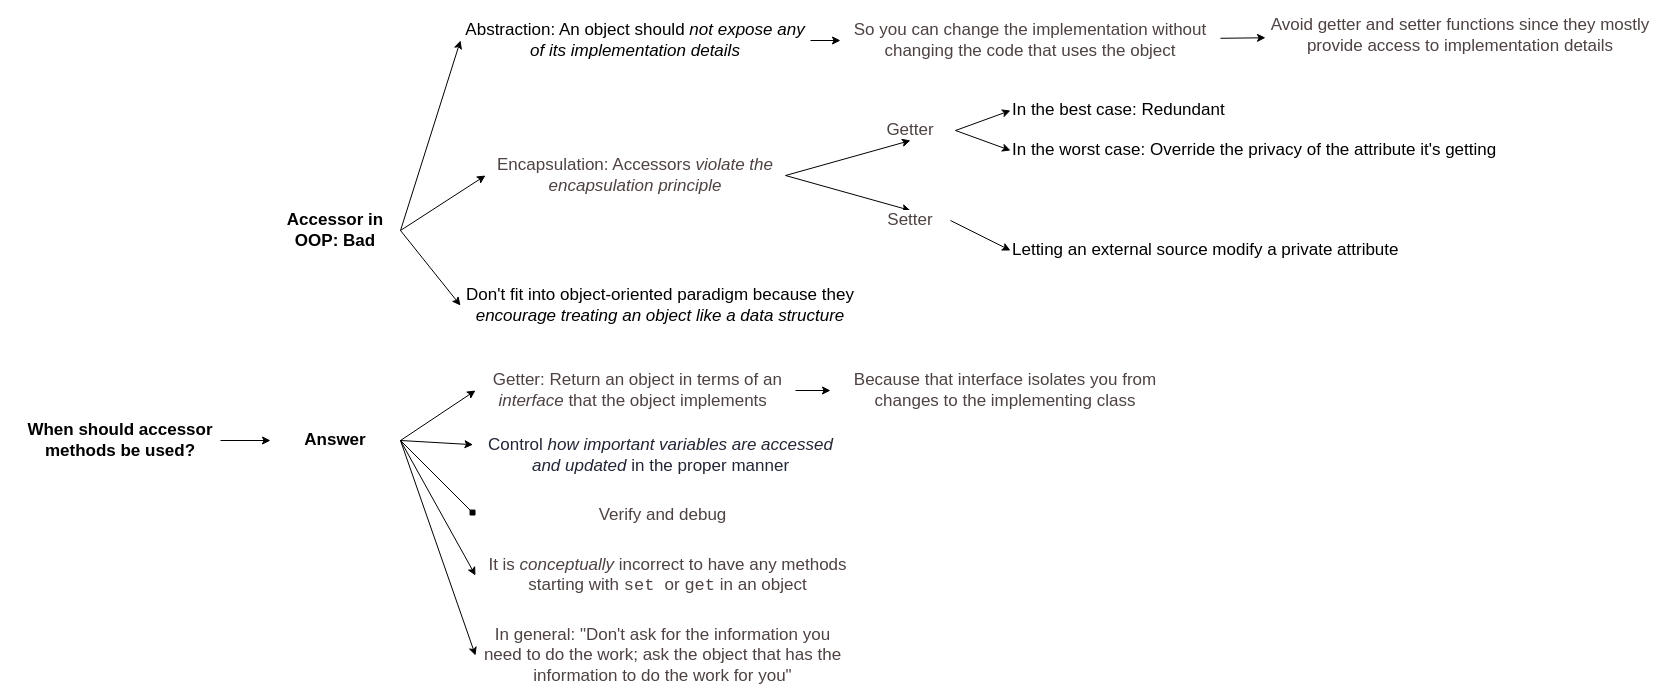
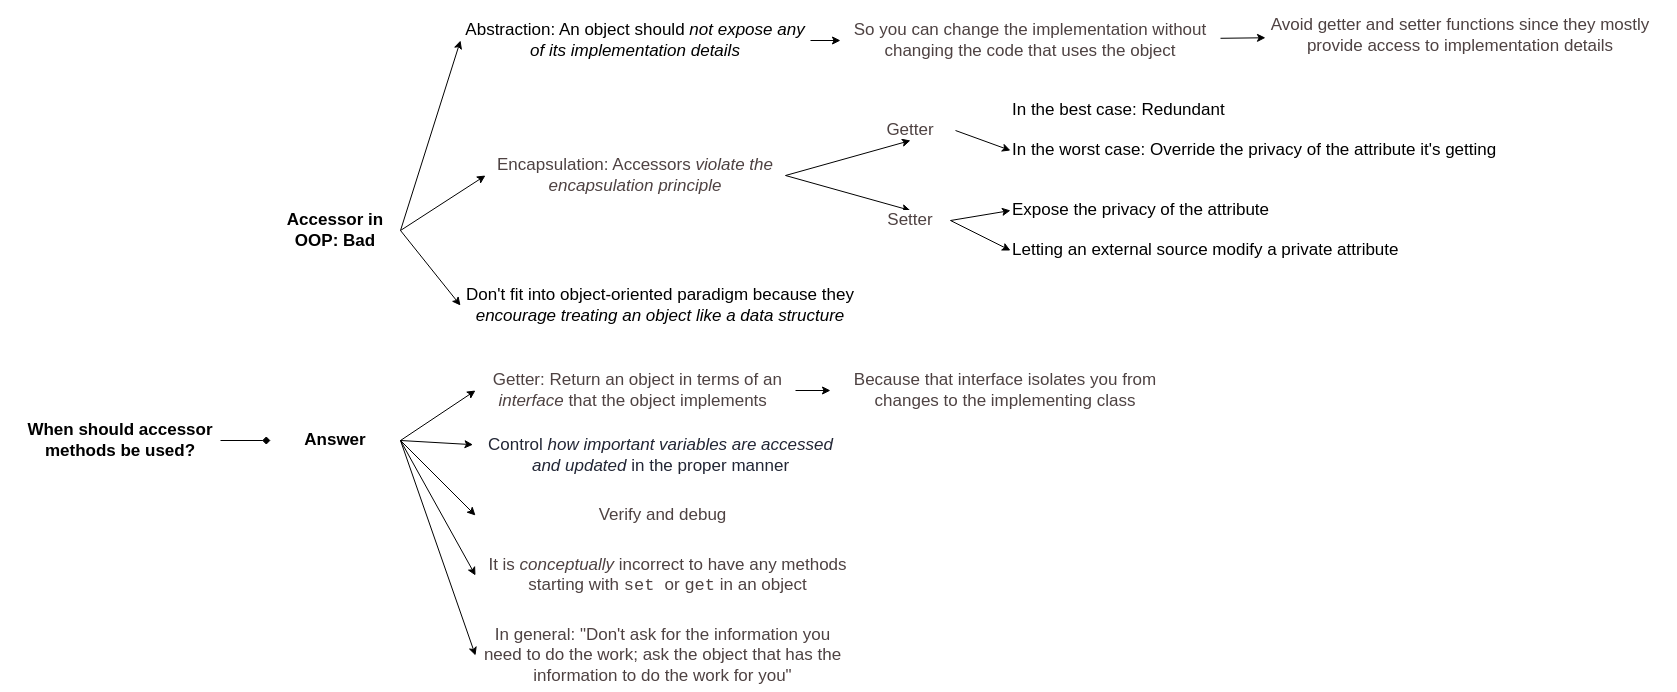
edge "Getter" -> "In the best case: Redundant": removed
node "Expose the privacy of the attribute": added
edge "Setter" -> "Expose the privacy of the attribute": added
edge "When should accessor methods be used?" -> "Answer": arrowhead classic -> diamond
edge "Answer" -> "Verify and debug": arrowhead diamond -> classic
